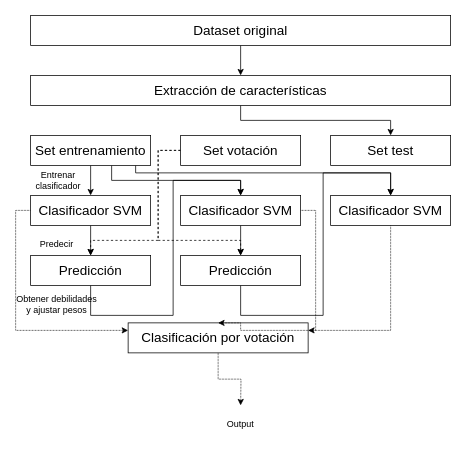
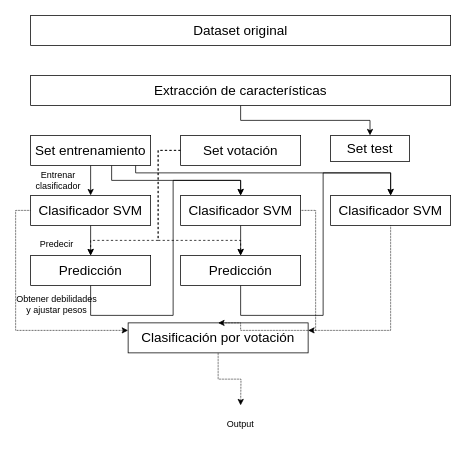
edge "Dataset original" -> "Extracción de características": removed
node "Set test": size 120x30 -> 79x26
